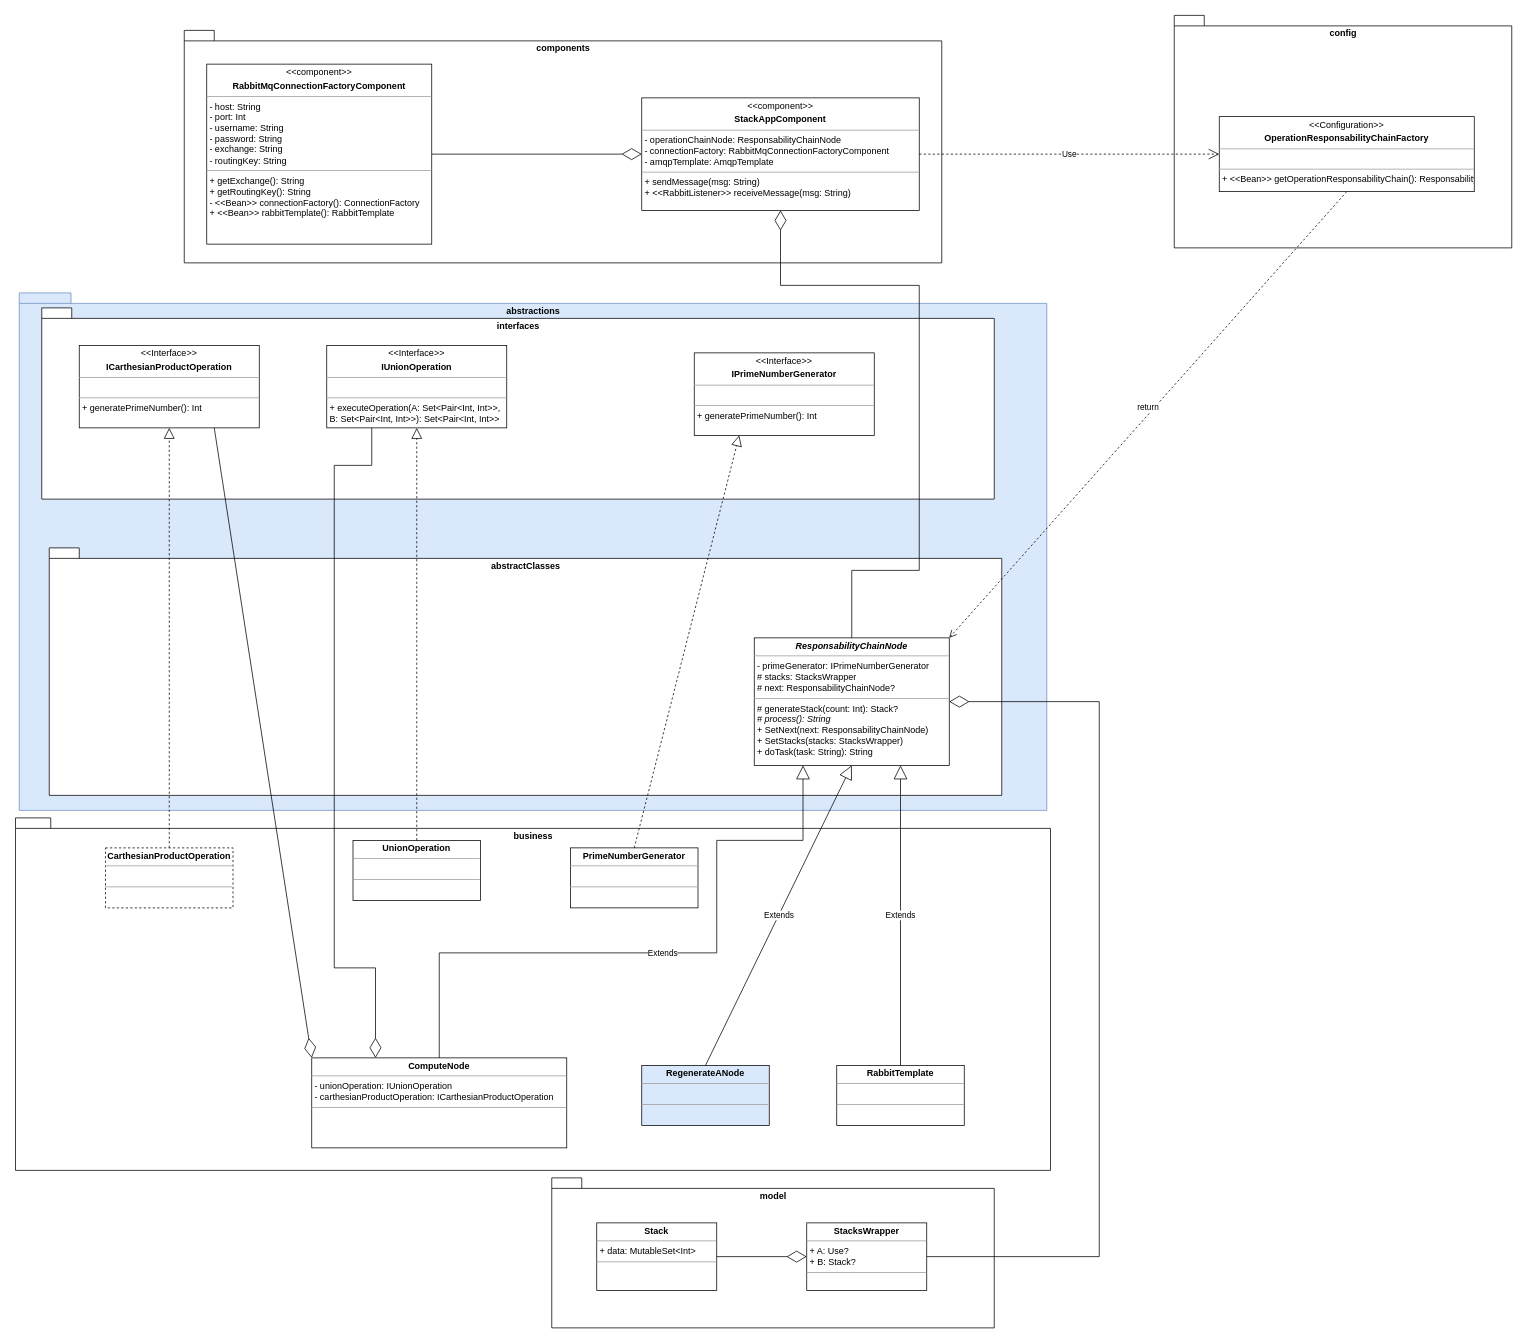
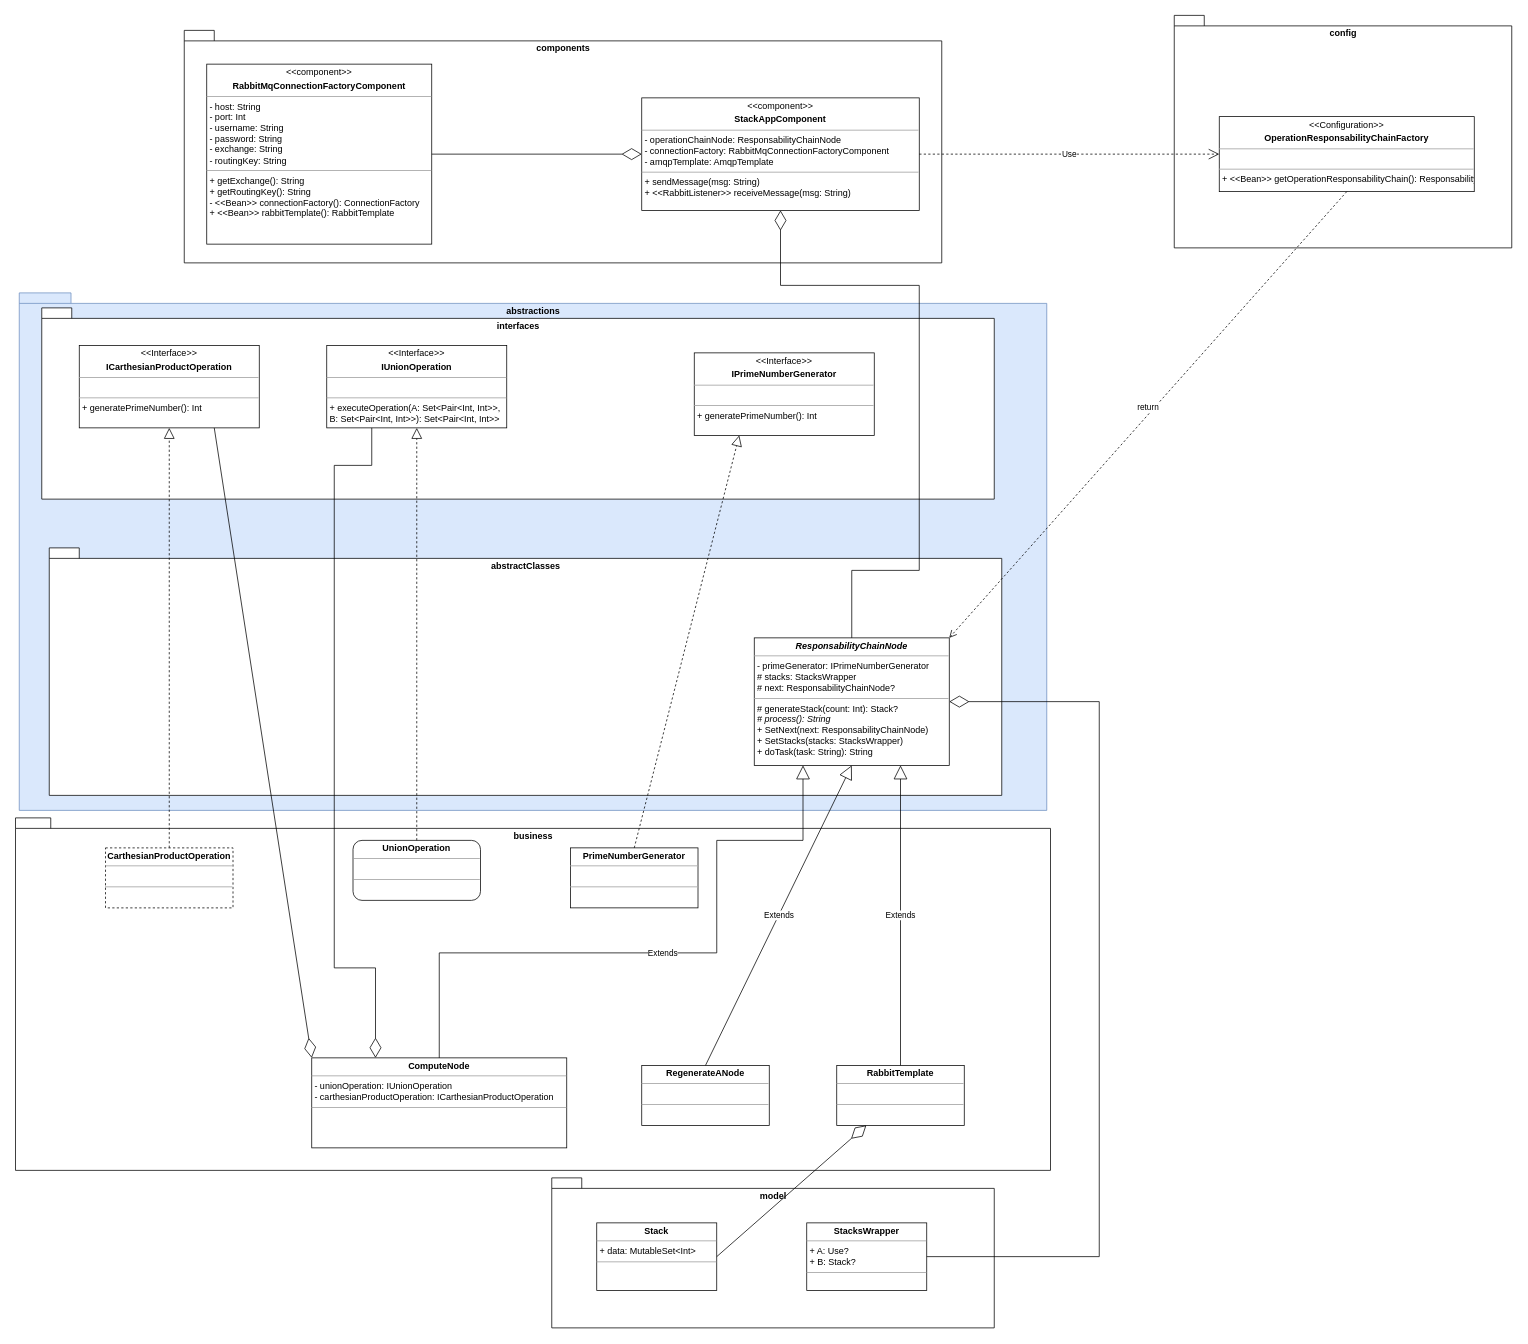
node "UnionOperation": shape rectangle -> rounded rectangle
node "RegenerateANode": fillcolor #dae8fc -> #ffffff
edge "Stack + data: MutableSet<Int>" -> "StacksWrapper + A: Use? + B: Stack?": now "Stack + data: MutableSet<Int>" -> "RabbitTemplate"
